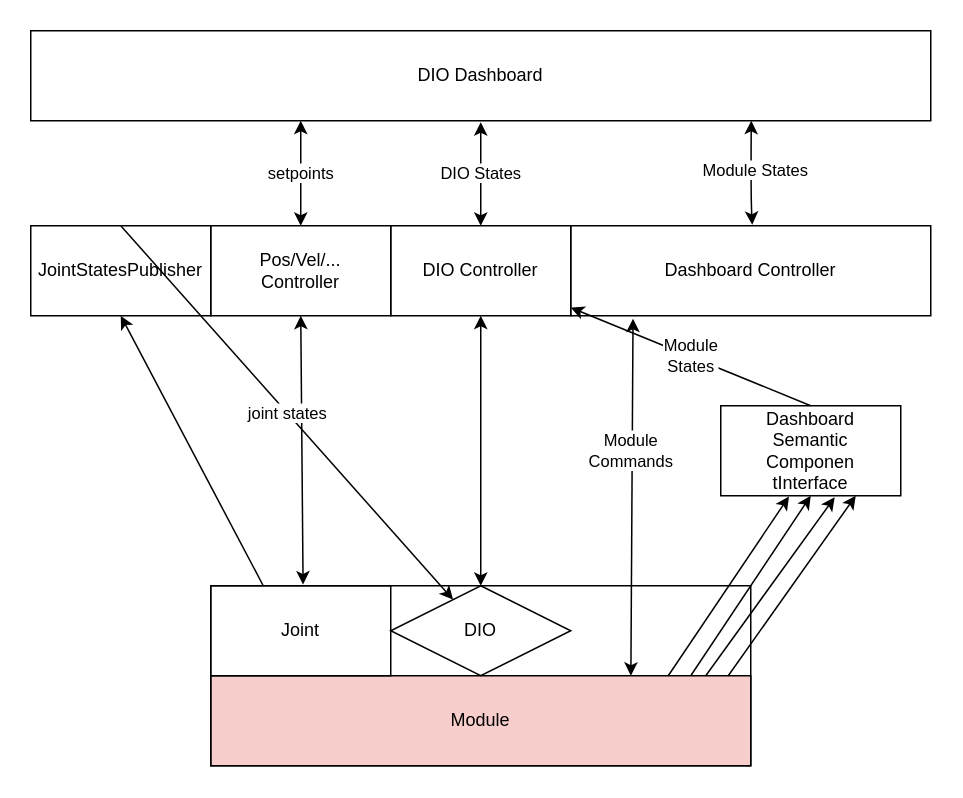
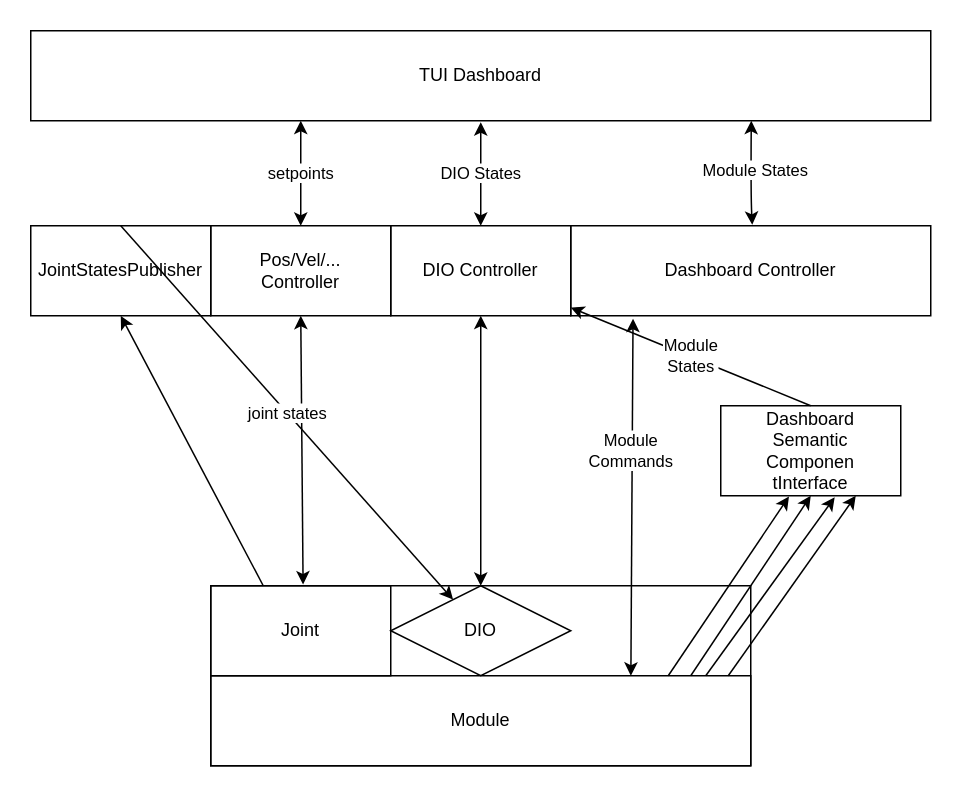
node "DIO Dashboard": label "DIO Dashboard" -> "TUI Dashboard"
node "Module": fillcolor #f8cecc -> #ffffff
